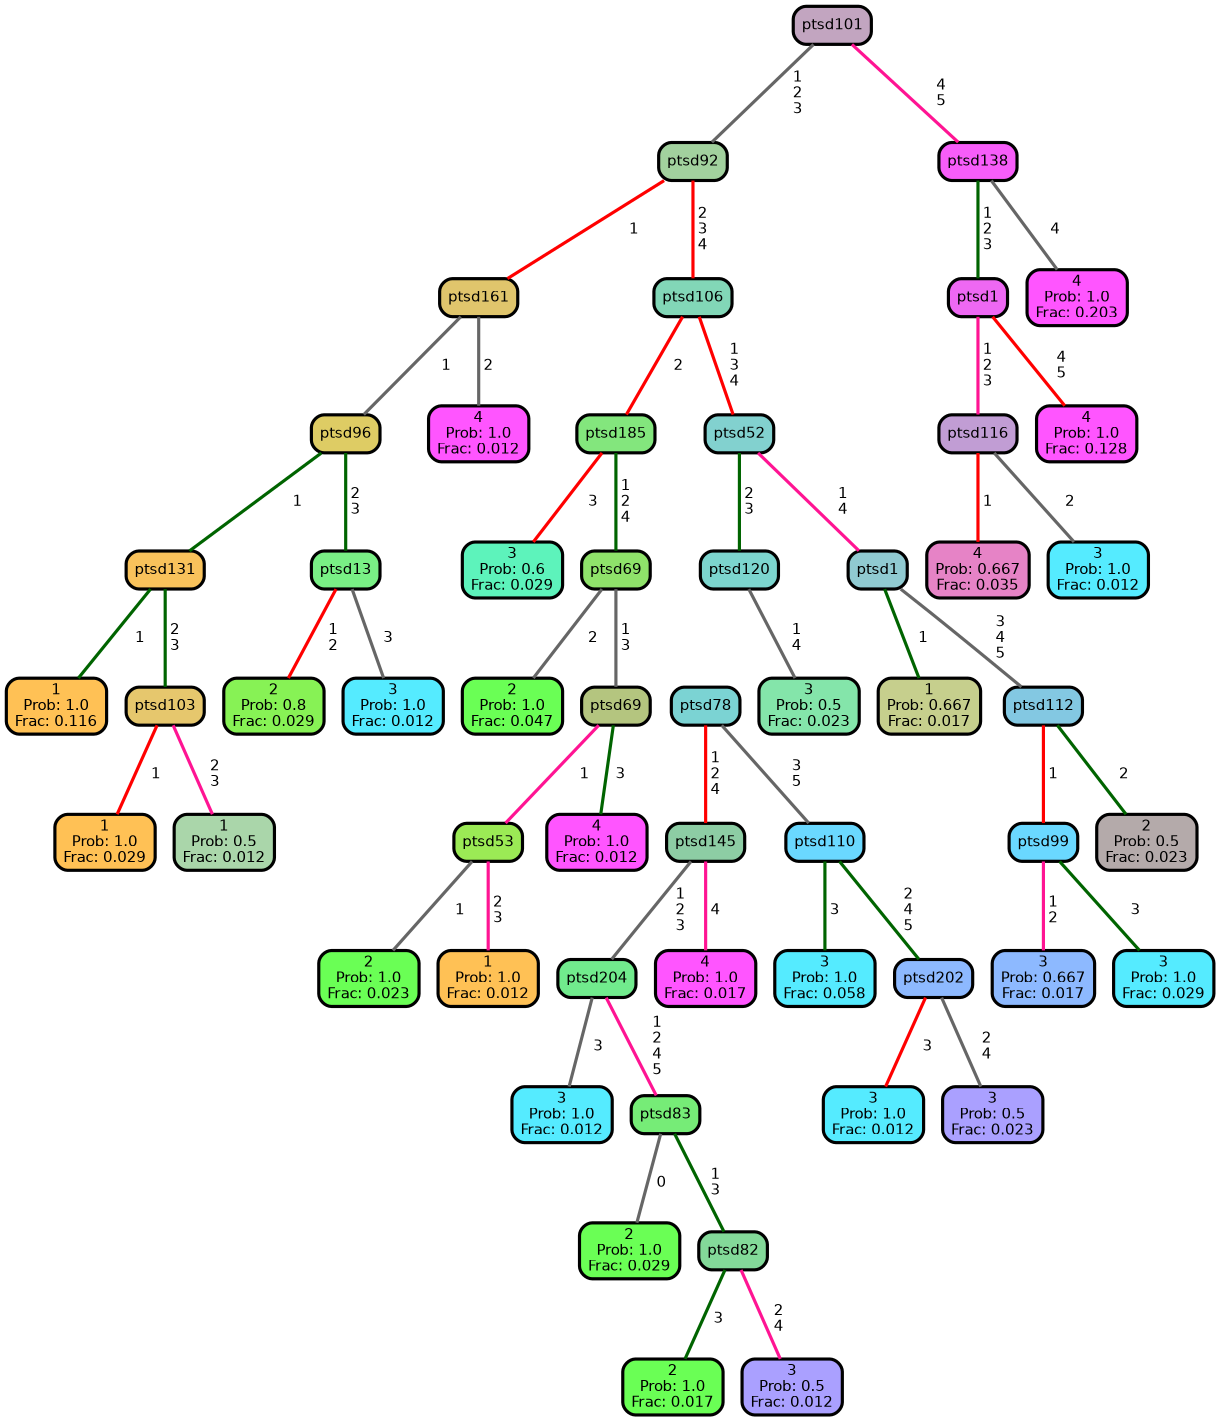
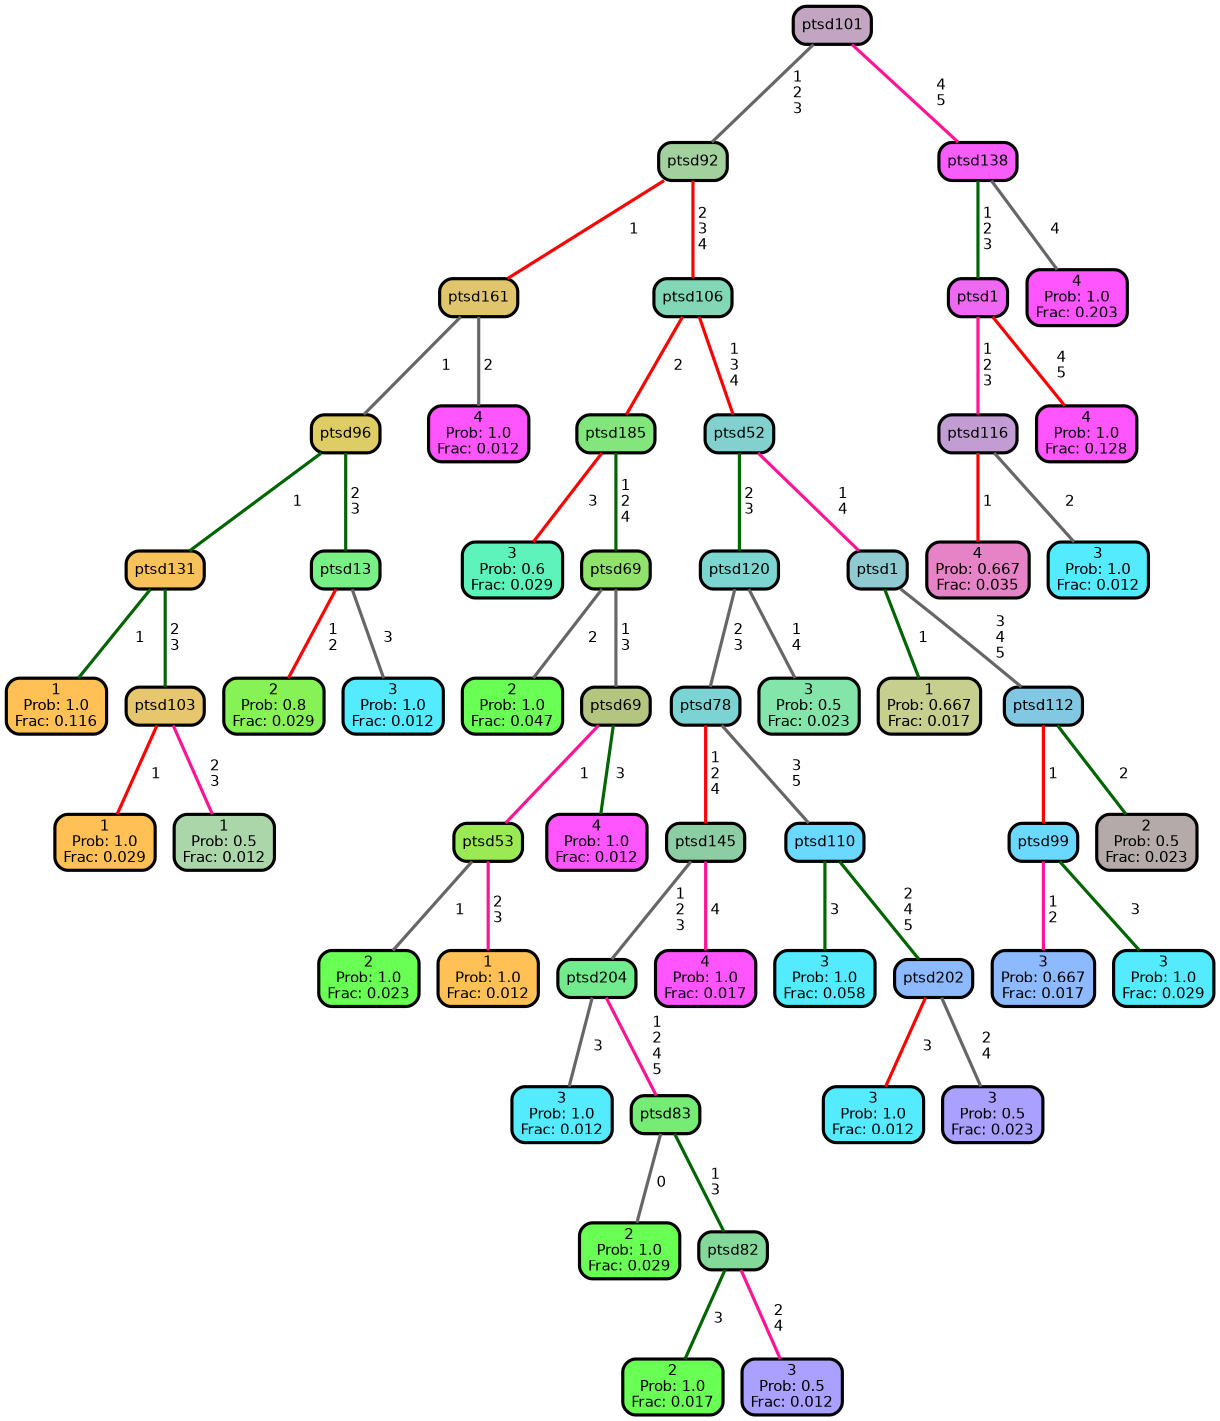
edge "ptsd120" -- "ptsd78": added, label "2 3"
